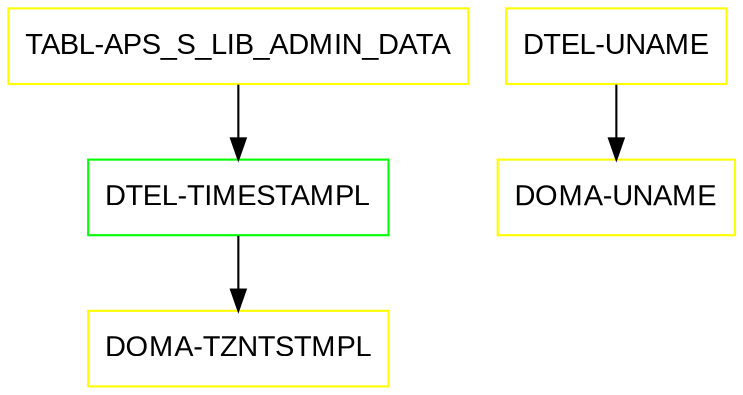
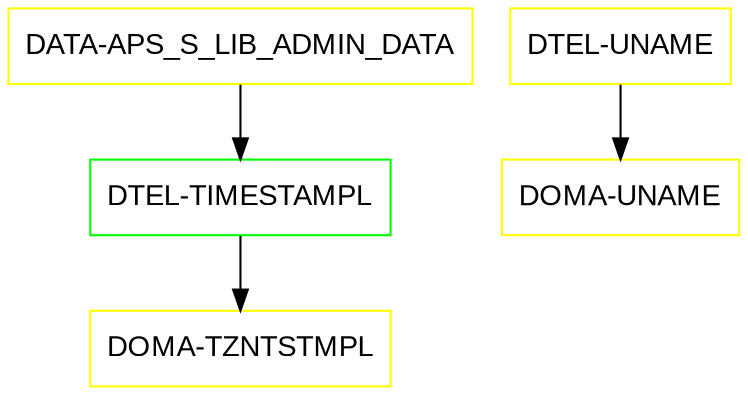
node "TABL-APS_S_LIB_ADMIN_DATA": label "TABL-APS_S_LIB_ADMIN_DATA" -> "DATA-APS_S_LIB_ADMIN_DATA"
